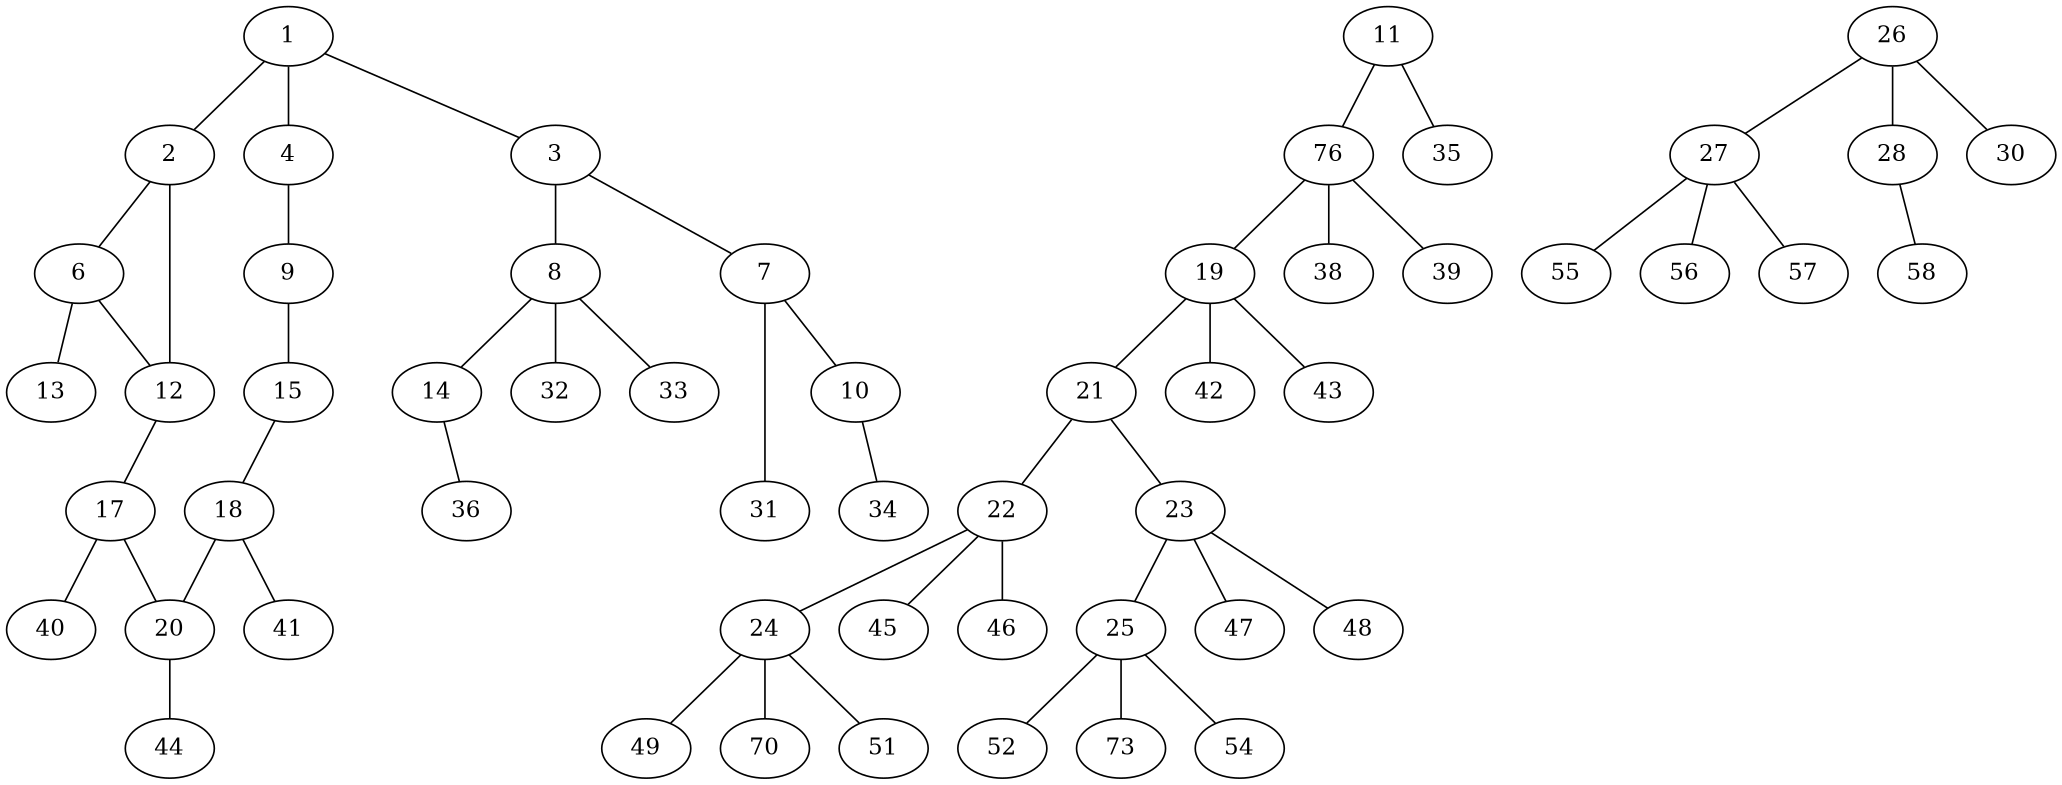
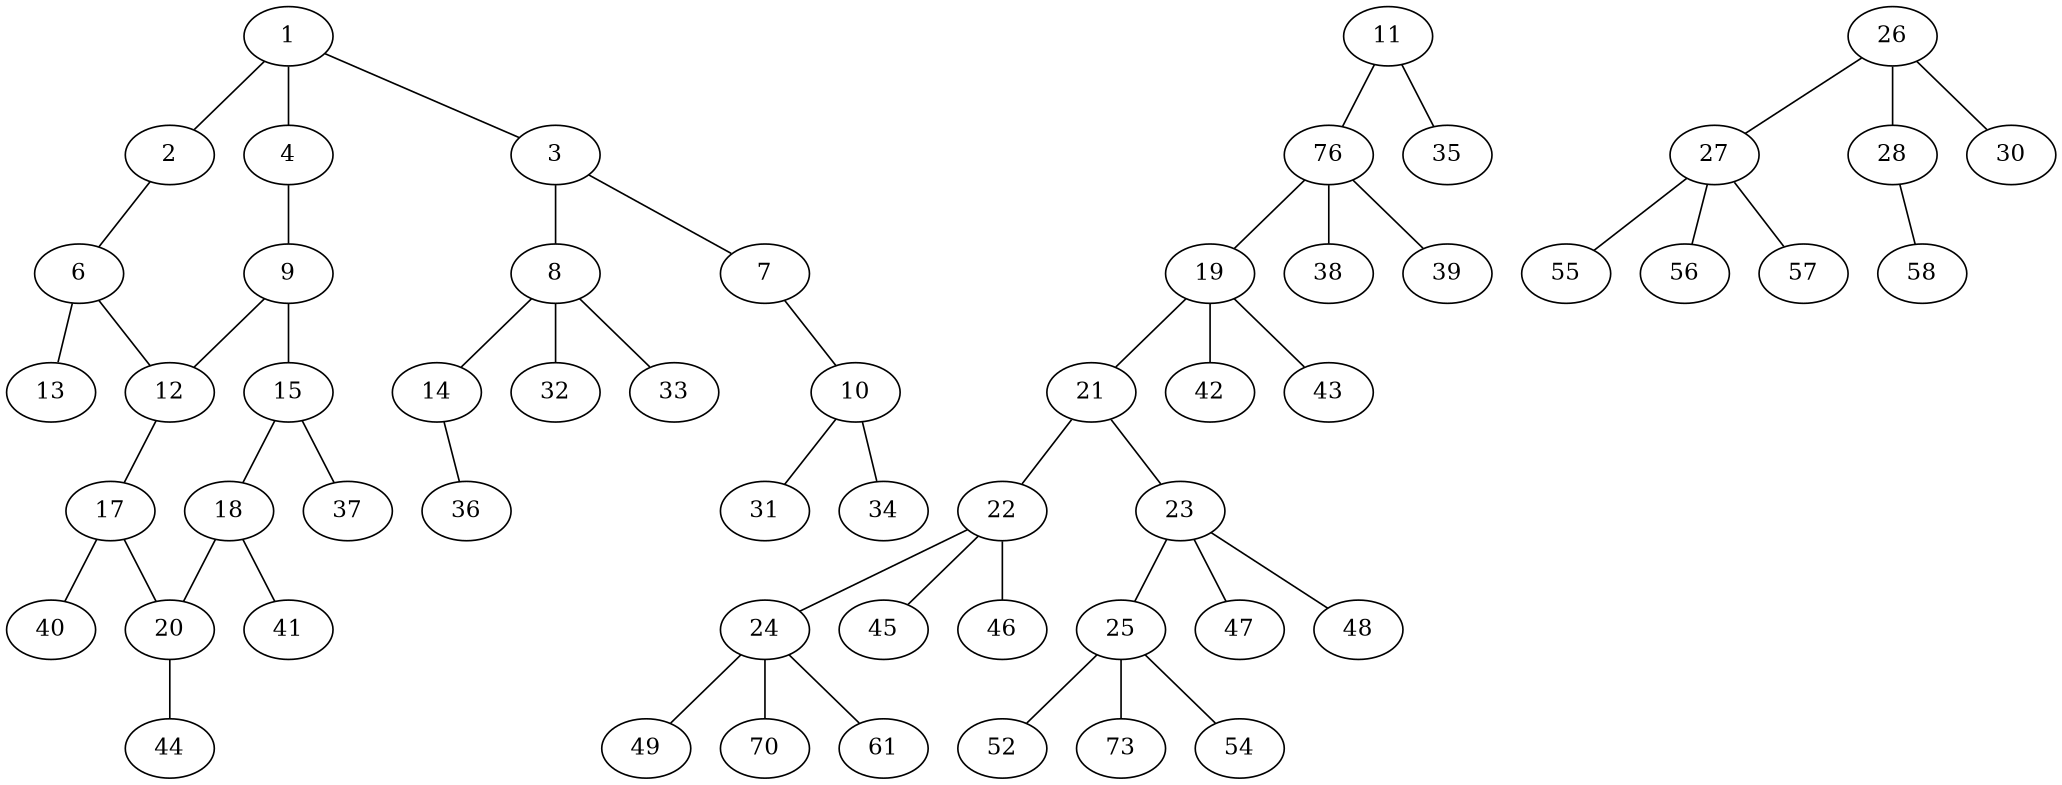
edge "2" -- "12": now "9" -- "12"
edge "7" -- "31": now "10" -- "31"
node "37": added
node "51": label "51" -> "61"
